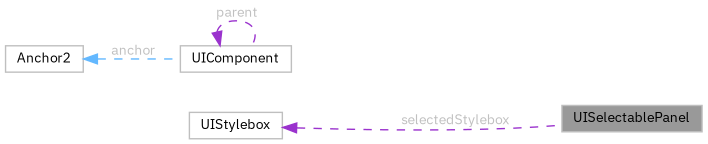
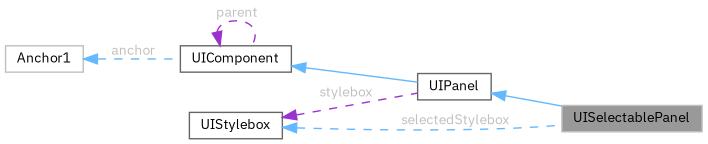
node "Anchor2": label "Anchor2" -> "Anchor1"
node "UIComponent": color grey75 -> gray40
node "UIPanel": added
node "UIStylebox": color grey75 -> gray40
edge "UISelectablePanel" -> "UIStylebox": color darkorchid3 -> steelblue1
